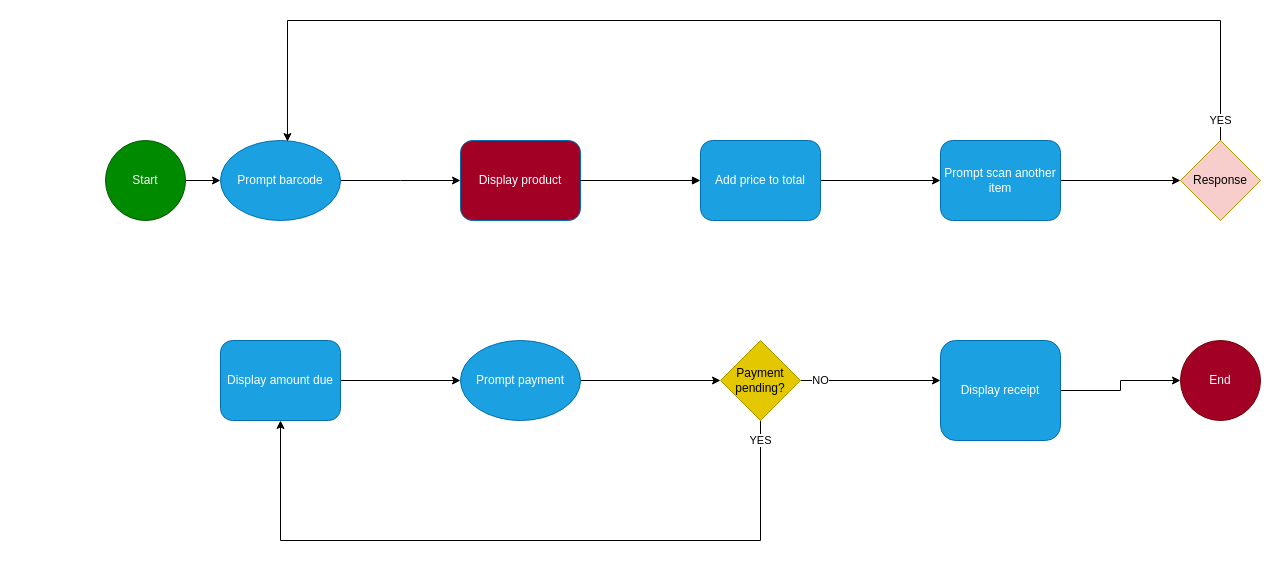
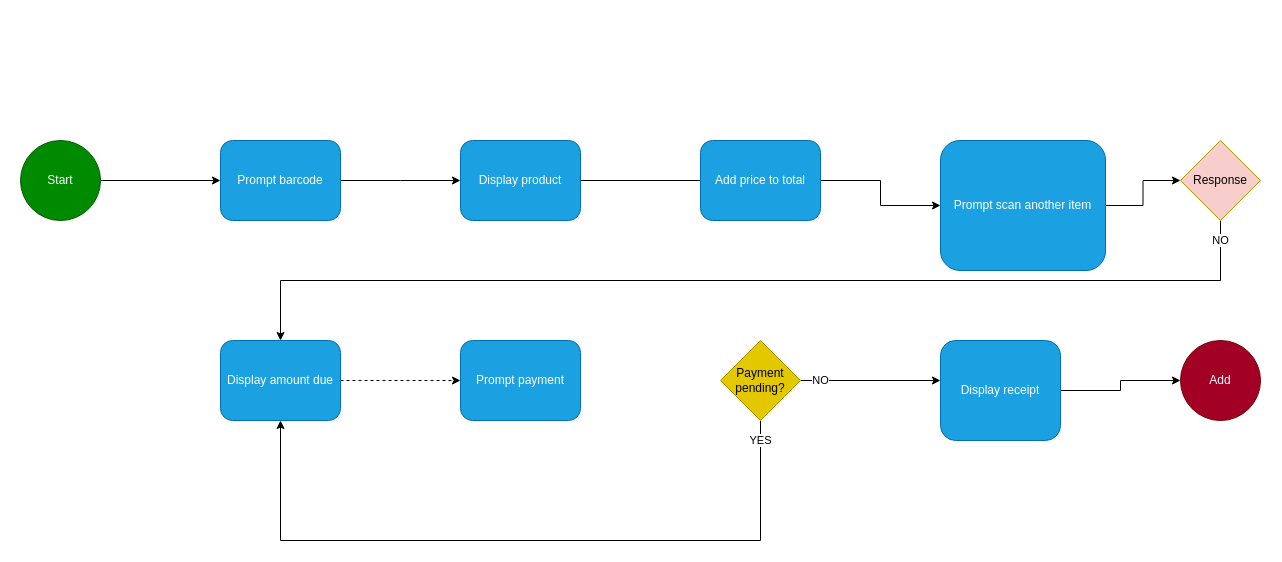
edge "Response" -> "Prompt barcode": removed, label "YES"
node "Start": moved (146, 181) -> (61, 181)
node "Prompt barcode": shape ellipse -> rounded rectangle
node "Display product": fillcolor #a20025 -> #1ba1e2
edge "Display product" -> "Add price to total": arrowhead block -> none
node "Prompt scan another item": size 120x80 -> 165x130
edge "Response" -> "Display amount due": added, label "NO"
edge "Display amount due" -> "Prompt payment": style solid -> dashed
node "Prompt payment": shape ellipse -> rounded rectangle
edge "Prompt payment" -> "Payment pending?": removed
node "End": label "End" -> "Add"
